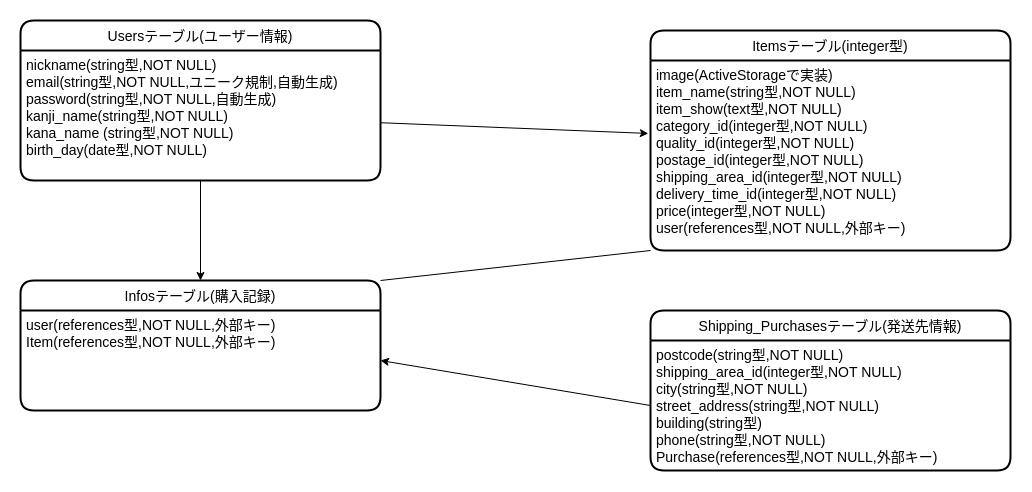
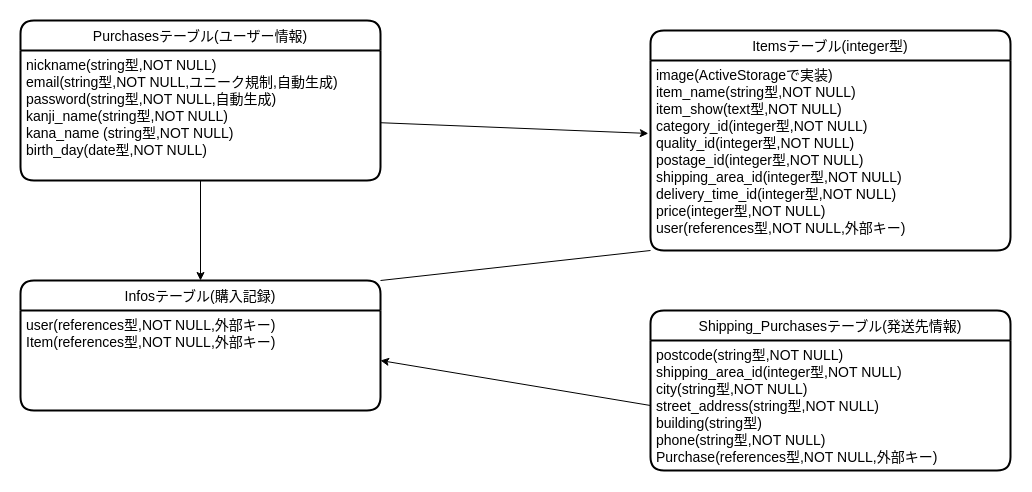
node "Usersテーブル(ユーザー情報)": label "Usersテーブル(ユーザー情報)" -> "Purchasesテーブル(ユーザー情報)"
